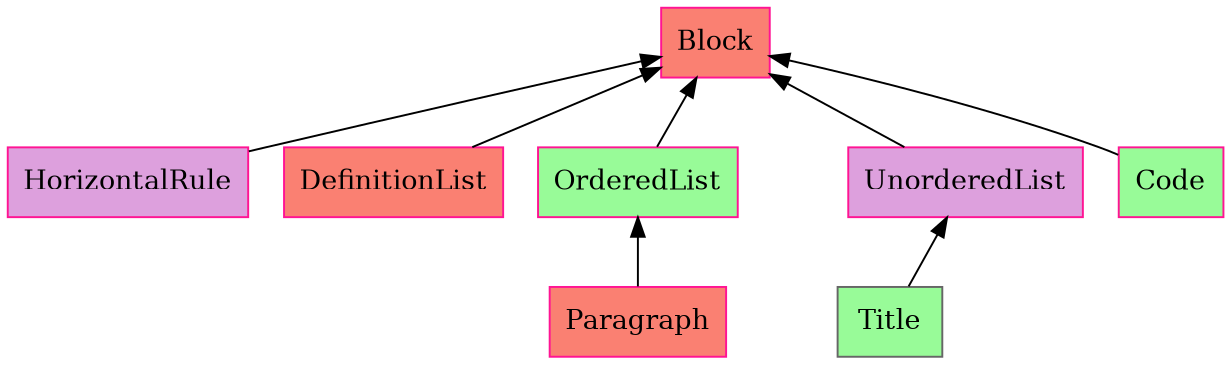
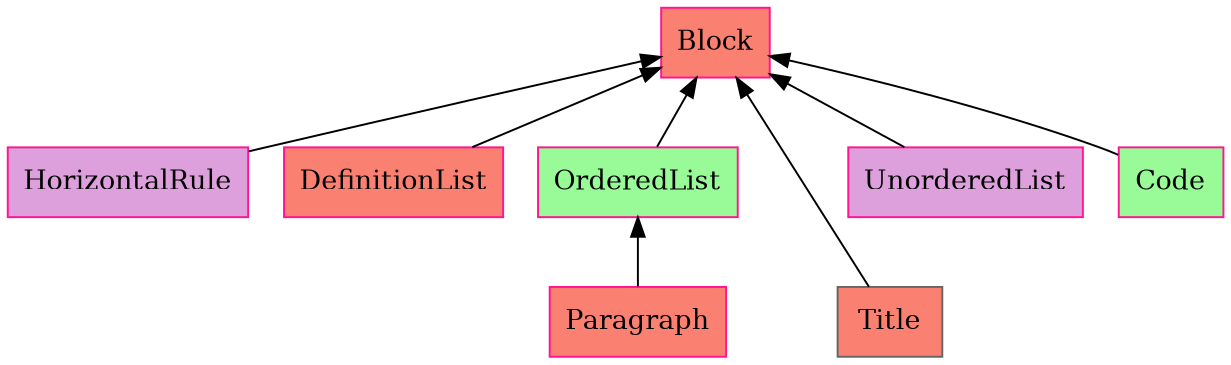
edge "Title" -> "UnorderedList": now "Title" -> "Block"
node "Title": fillcolor palegreen -> salmon
